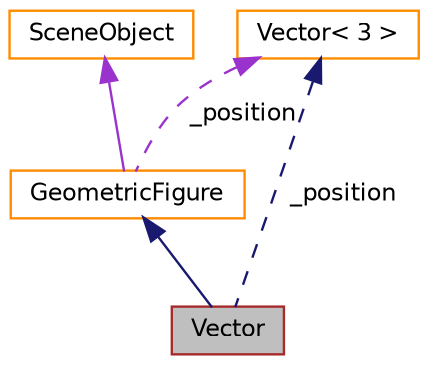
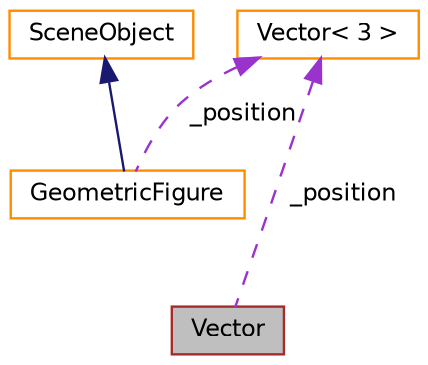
edge "GeometricFigure" -> "SceneObject": color darkorchid3 -> midnightblue
edge "Vector" -> "Vector< 3 >": color midnightblue -> darkorchid3
edge "Vector" -> "GeometricFigure": removed
